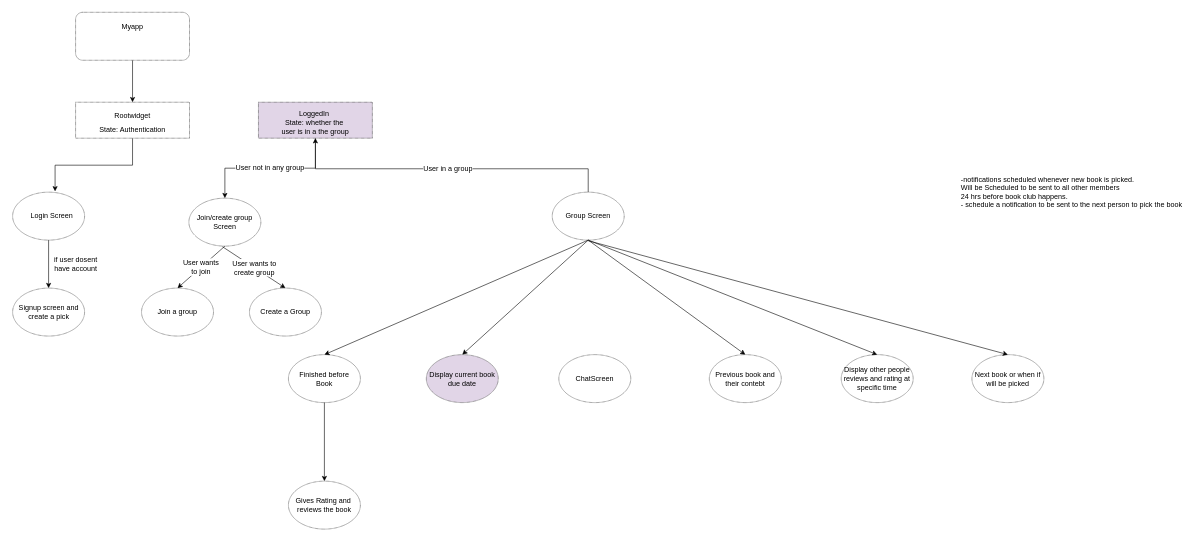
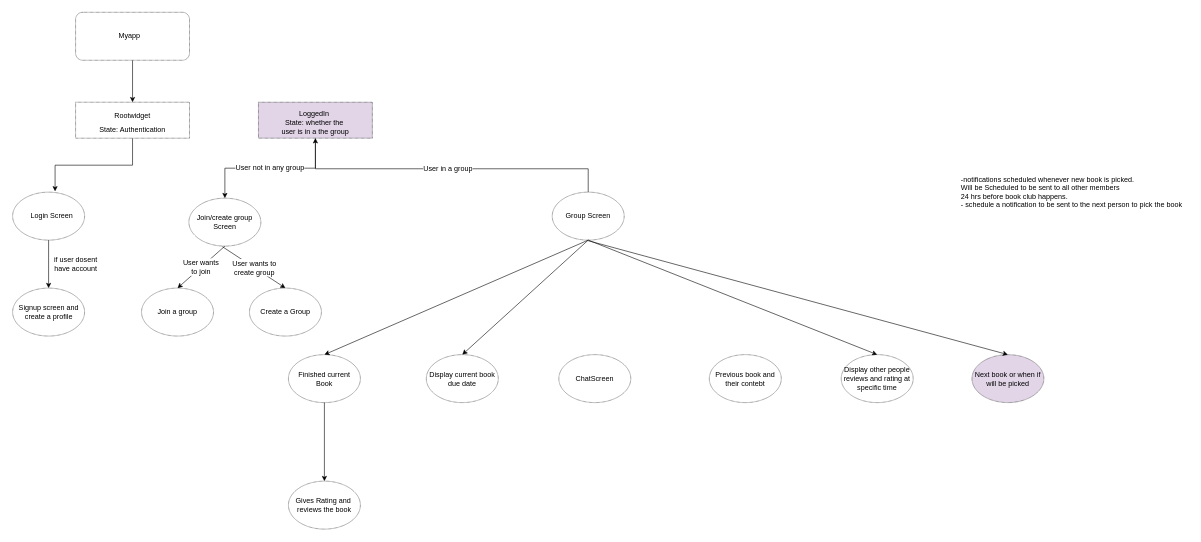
node "Myapp": moved (132, 27) -> (129, 36)
edge "Group Screen" -> "Previous book and their contebt": removed
node "Signup screen and create a pick": label "Signup screen and create a pick" -> "Signup screen and create a profile"
node "Finished before Book": label "Finished before Book" -> "Finished current Book"
node "Display current book due date": fillcolor #e1d5e7 -> #ffffff
node "Next book or when if will be picked": fillcolor #ffffff -> #e1d5e7
